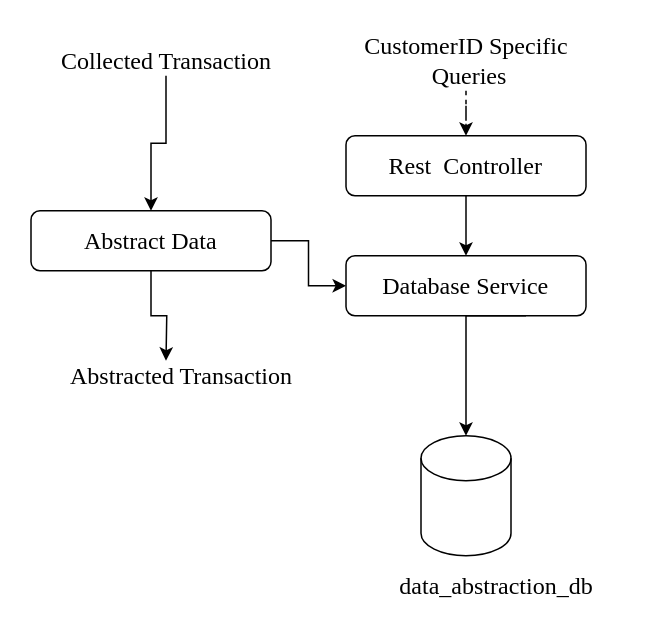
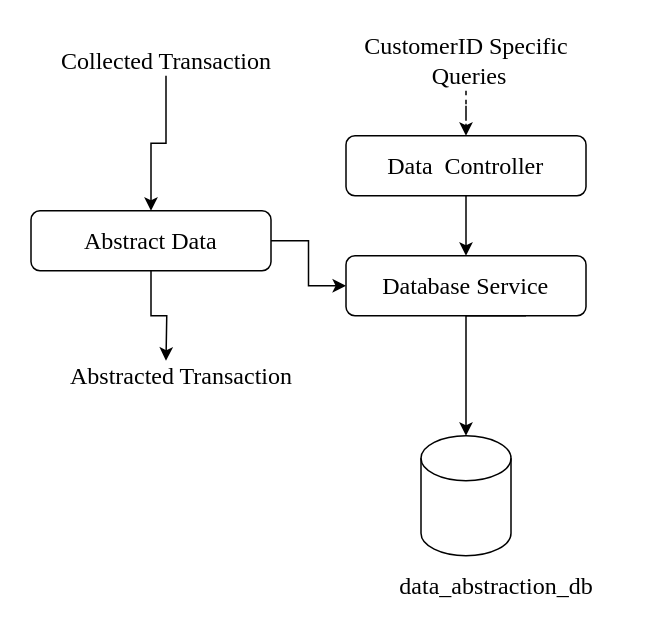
node "Rest Controller": label "Rest Controller" -> "Data Controller"
